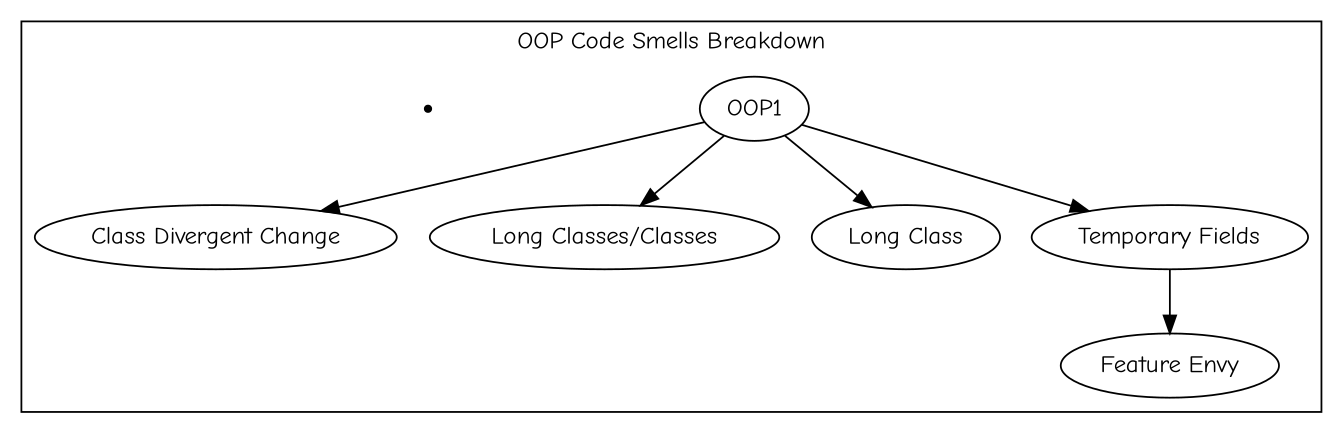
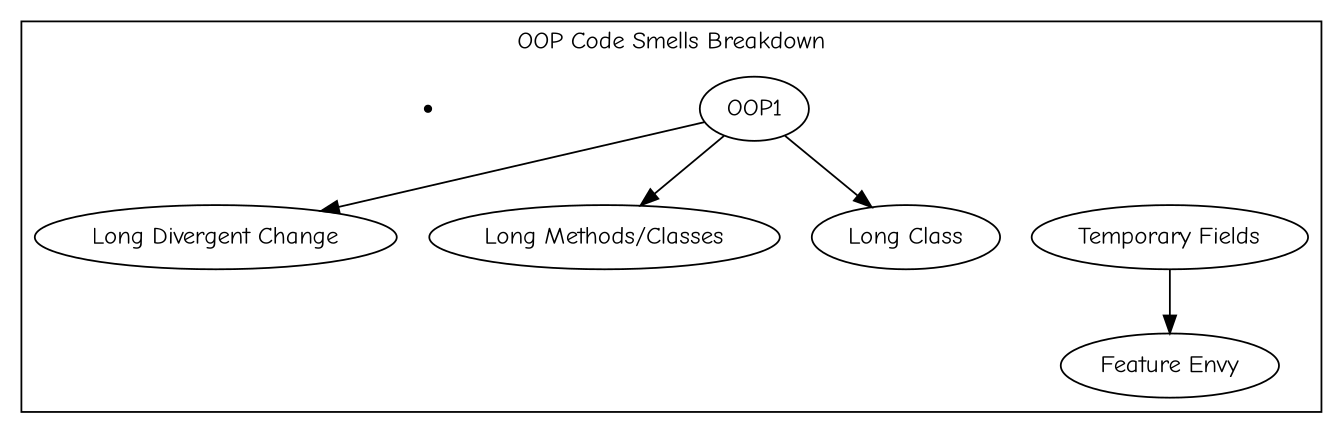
edge "OOP1" -> "Temporary Fields": removed
node "Class Divergent Change": label "Class Divergent Change" -> "Long Divergent Change"
node "Long Classes/Classes": label "Long Classes/Classes" -> "Long Methods/Classes"
